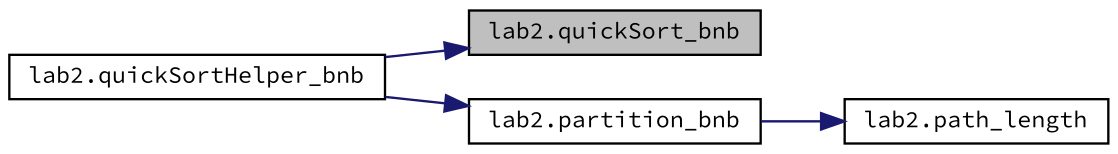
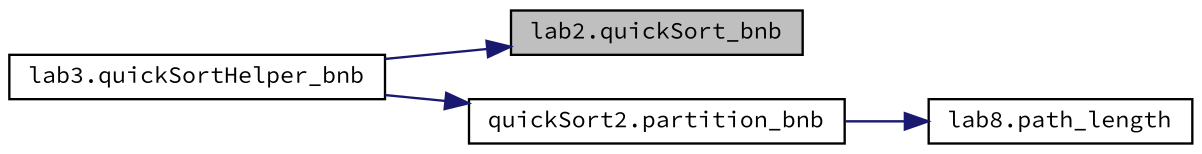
node "lab2.quickSortHelper_bnb": label "lab2.quickSortHelper_bnb" -> "lab3.quickSortHelper_bnb"
node "lab2.partition_bnb": label "lab2.partition_bnb" -> "quickSort2.partition_bnb"
node "lab2.path_length": label "lab2.path_length" -> "lab8.path_length"
